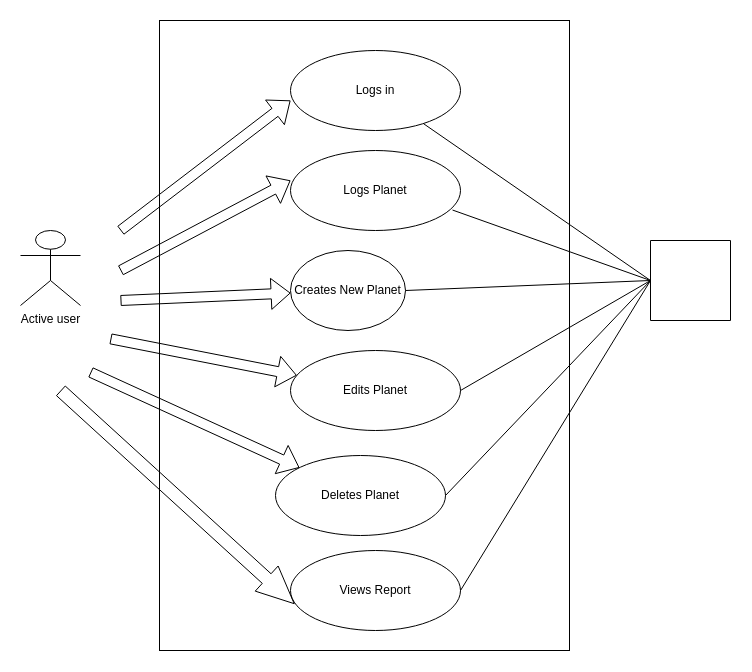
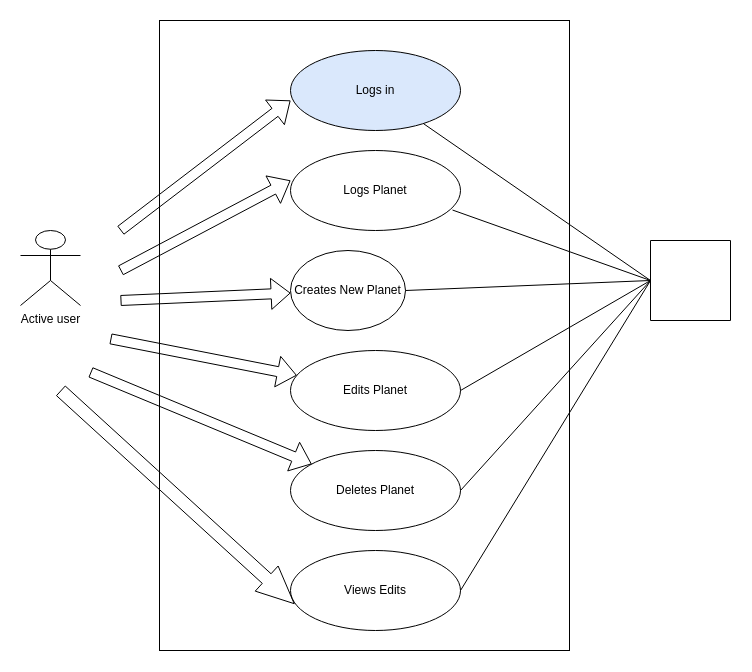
node "Logs in": fillcolor #ffffff -> #dae8fc
node "Deletes Planet": moved (361, 496) -> (376, 491)
node "Views Report": label "Views Report" -> "Views Edits"
